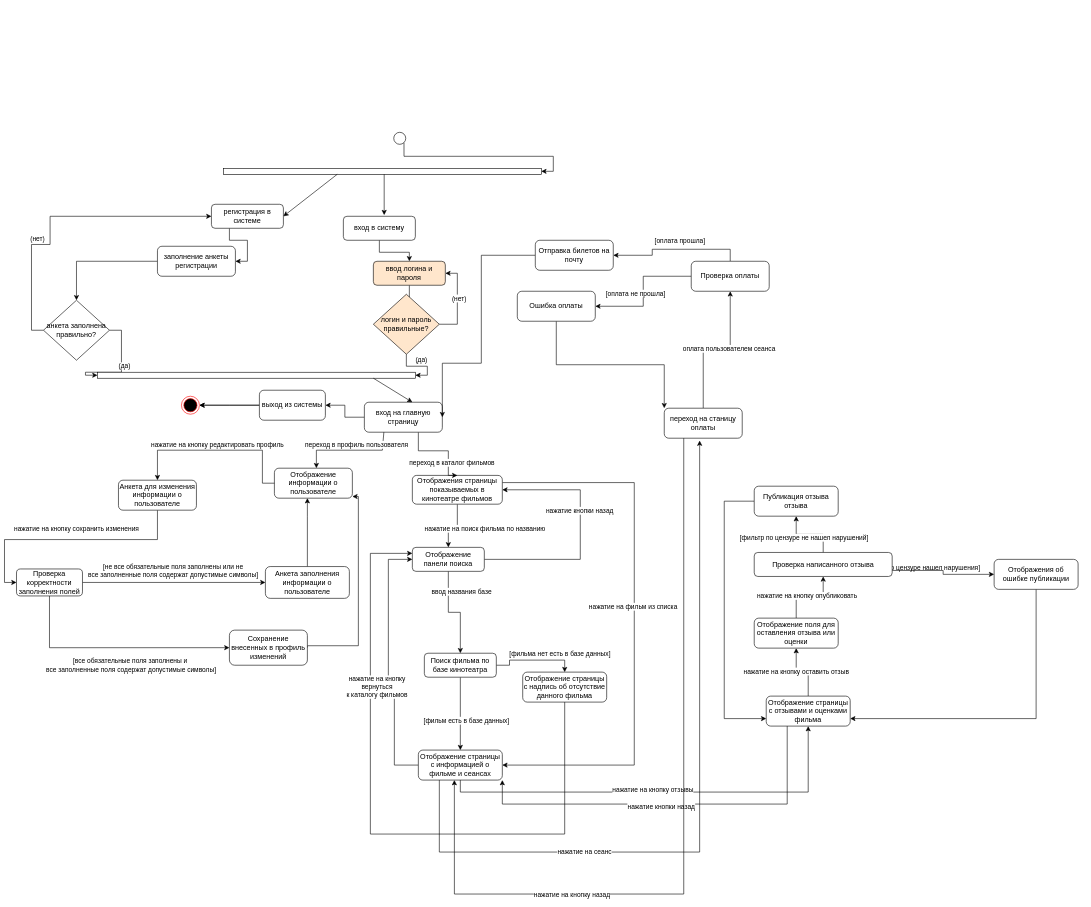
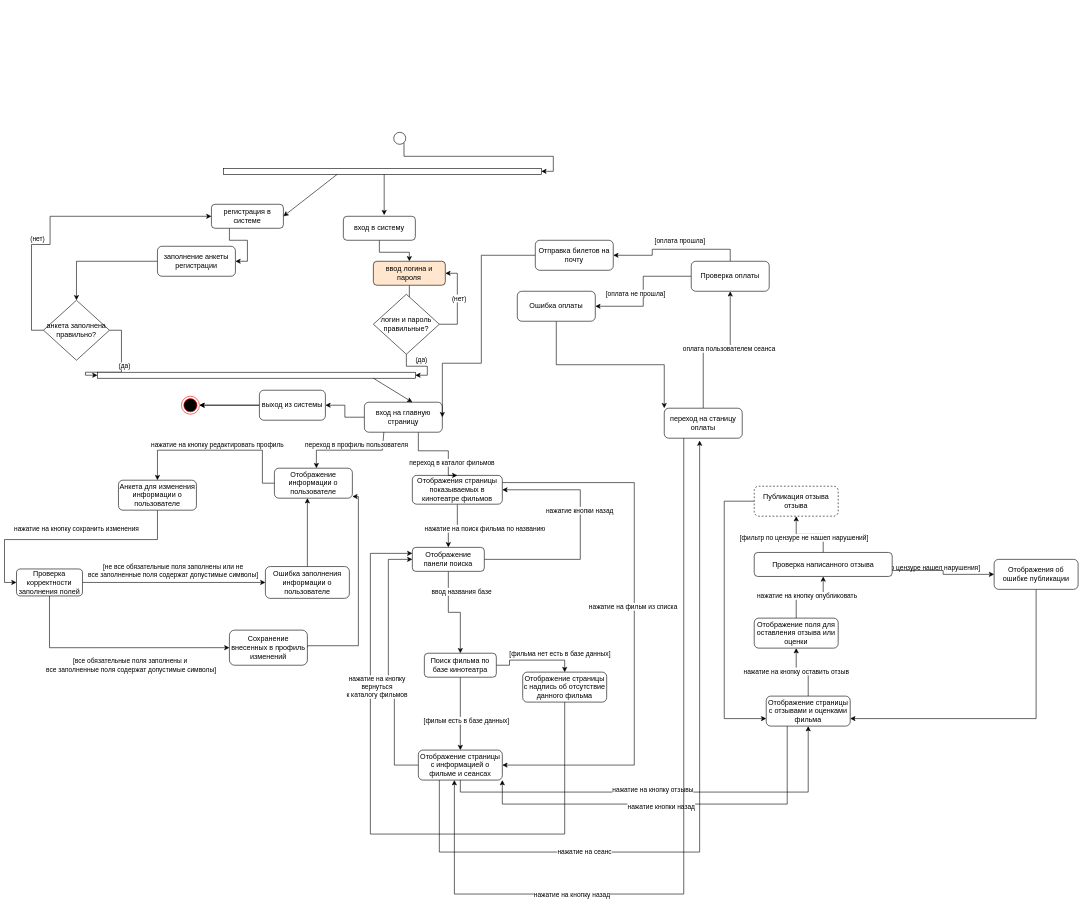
node "логин и пароль правильные?": fillcolor #ffe6cc -> #ffffff
node "Публикация отзыва отзыва": style solid -> dashed
node "Анкета заполнения информации о пользователе": label "Анкета заполнения информации о пользователе" -> "Ошибка заполнения информации о пользователе"
